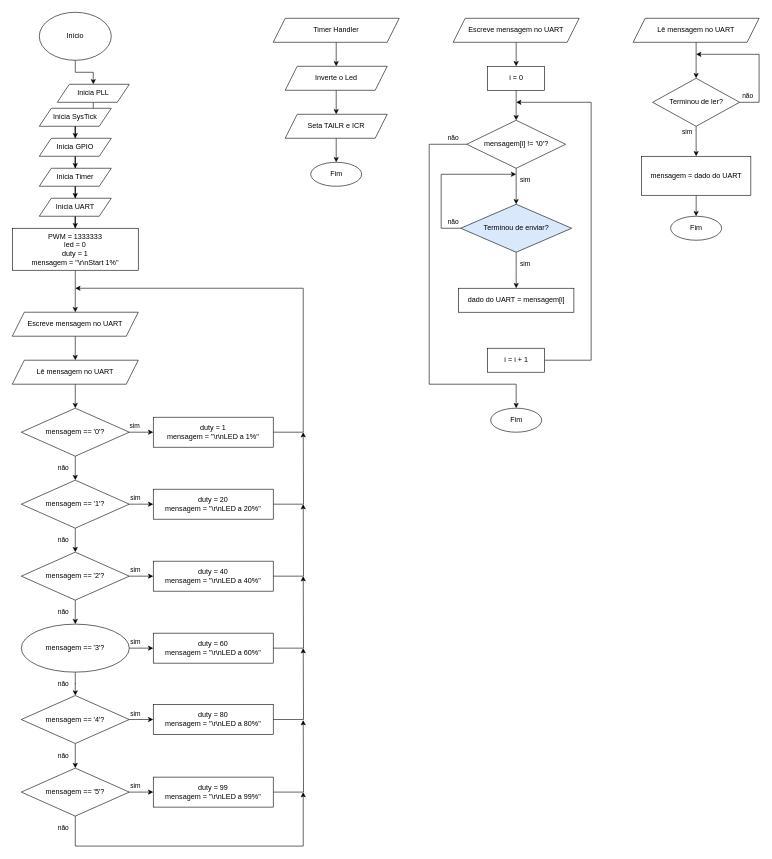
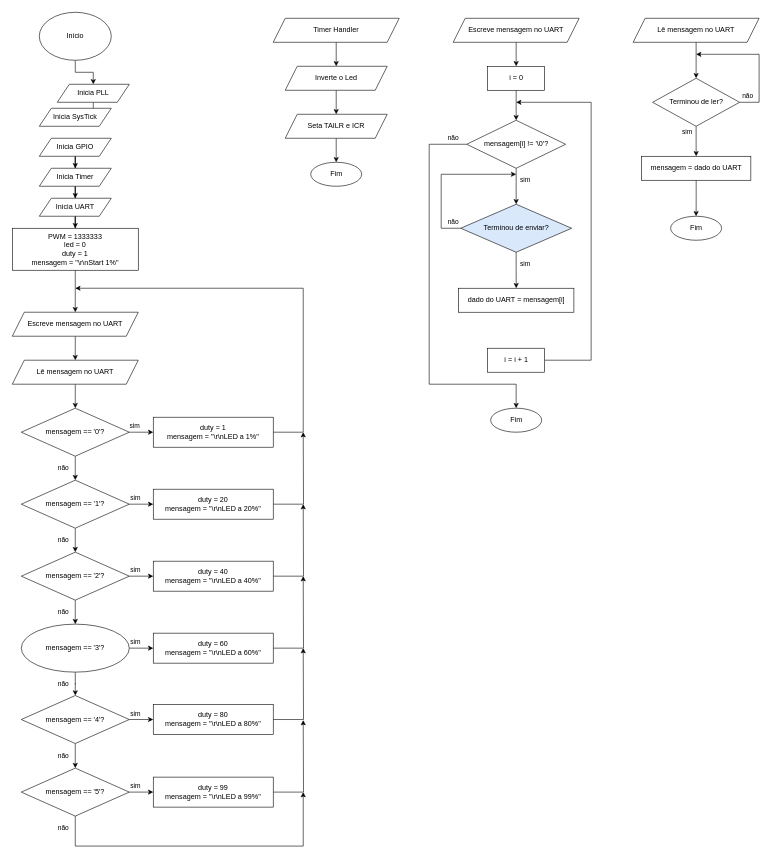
edge "Inicia SysTick" -> "Inicia GPIO": removed
node "mensagem = dado do UART": size 110x39 -> 110x24
